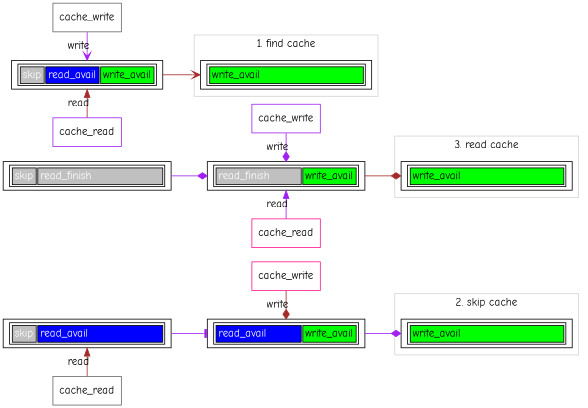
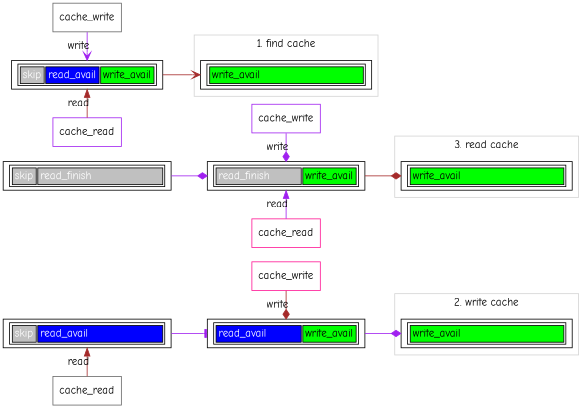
cluster "2. skip cache": label "2. skip cache" -> "2. write cache"
